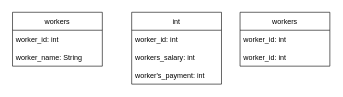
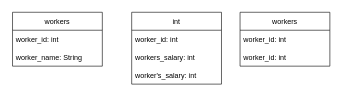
node "worker's_payment: int": label "worker's_payment: int" -> "worker's_salary: int"
